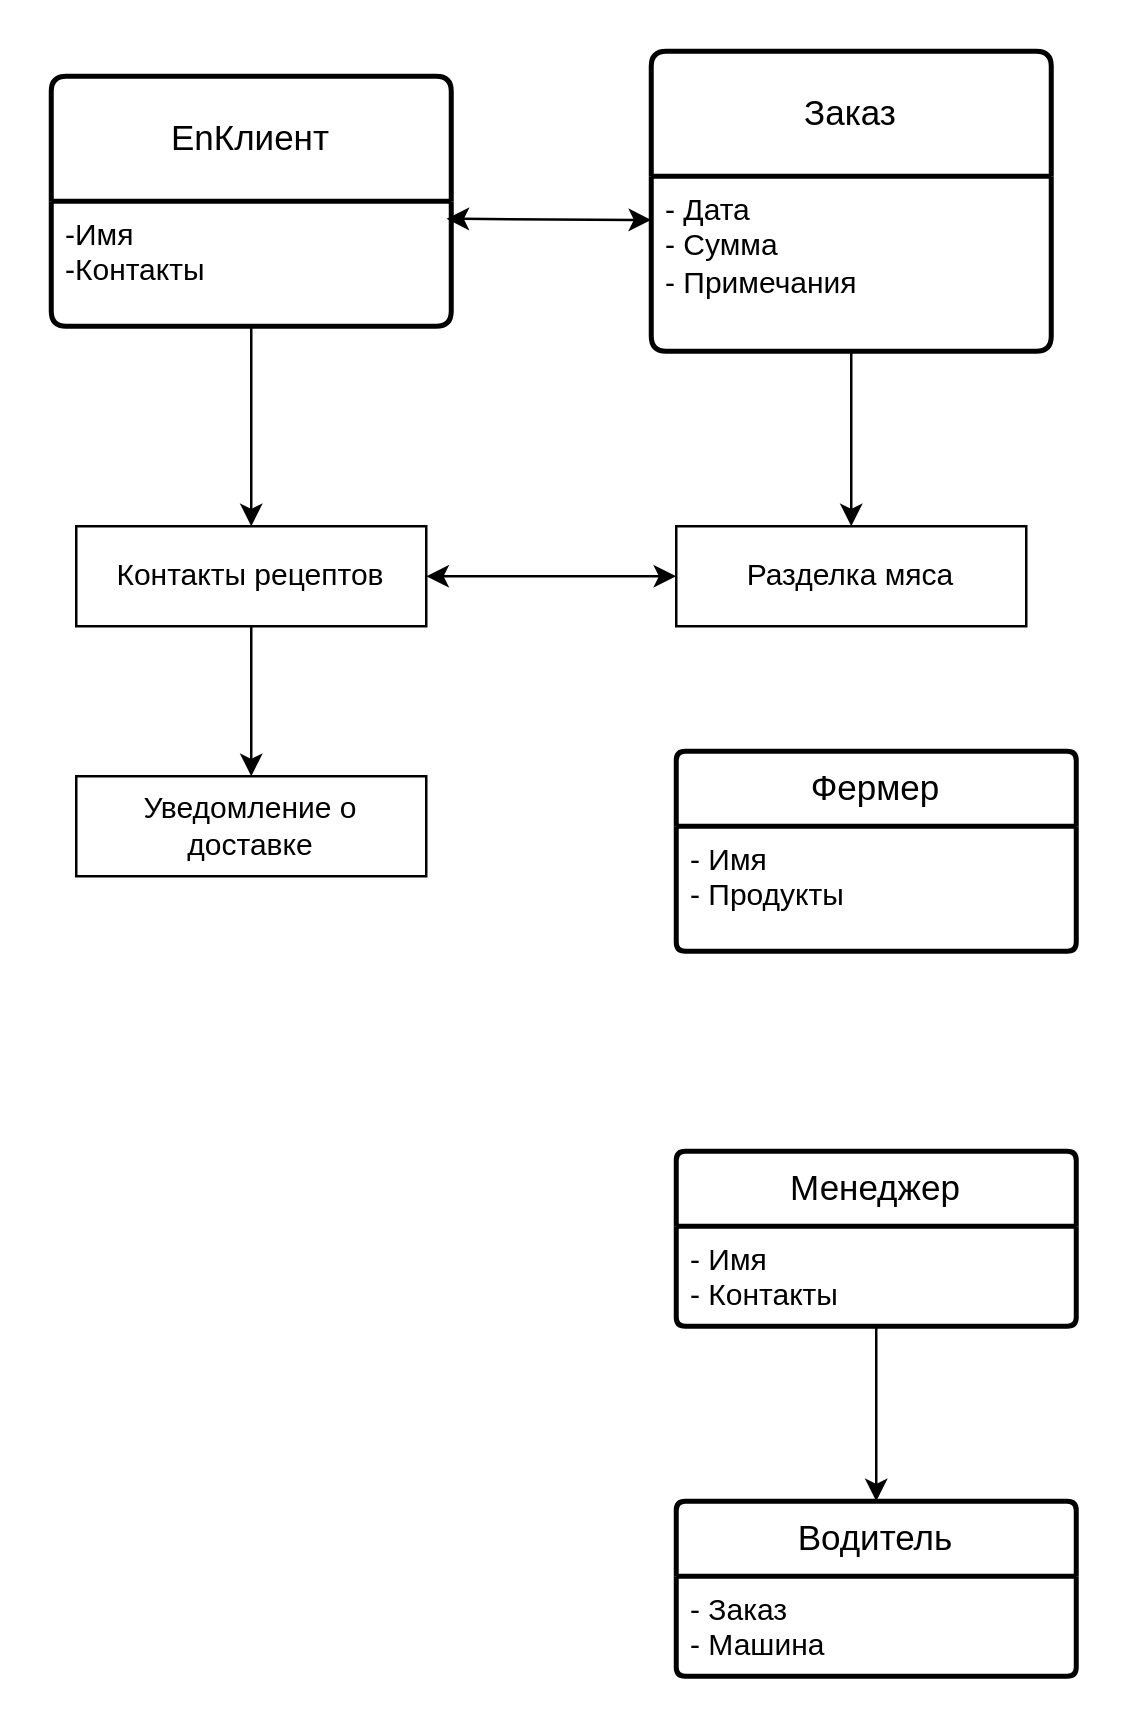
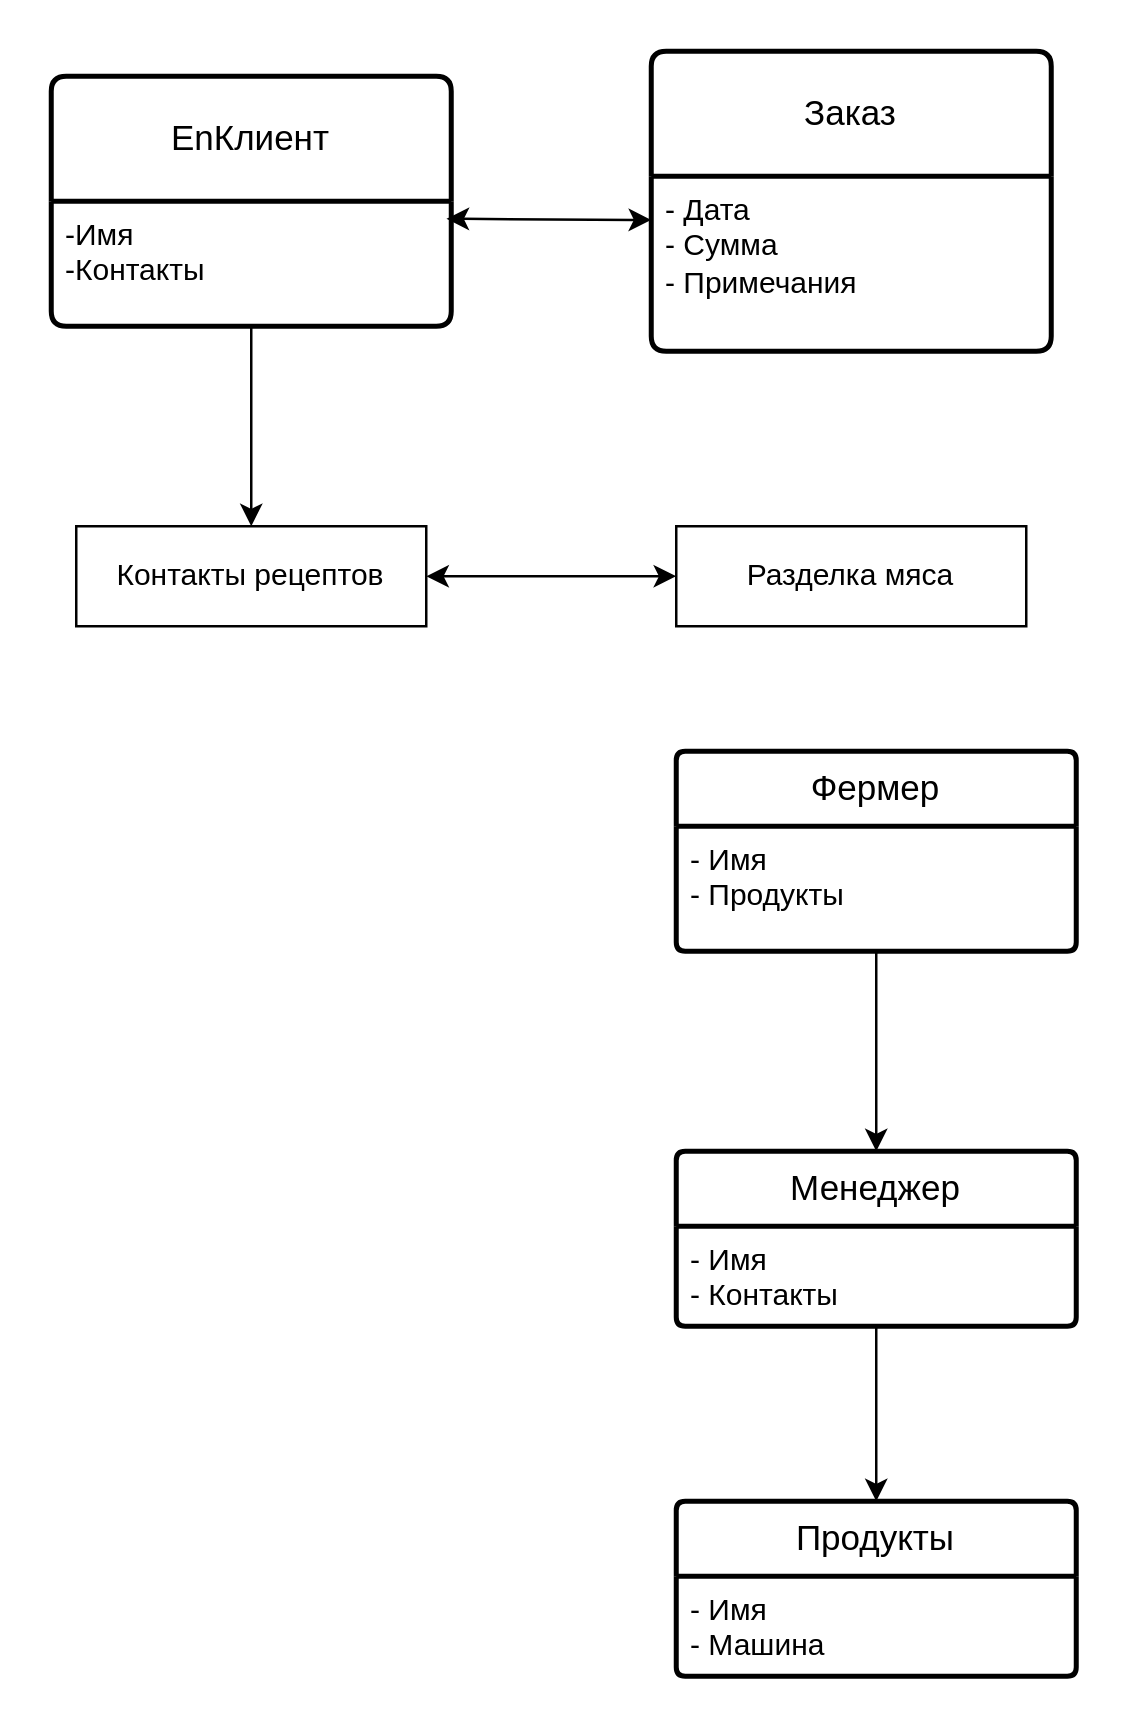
edge "- Дата - Сумма - Примечания" -> "Разделка мяса": removed
edge "Контакты рецептов" -> "Уведомление о доставке": removed
node "Уведомление о доставке": removed
edge "- Имя - Продукты" -> "Менеджер": added
node "Водитель": label "Водитель" -> "Продукты"
node "- Заказ - Машина": label "- Заказ - Машина" -> "- Имя - Машина"
